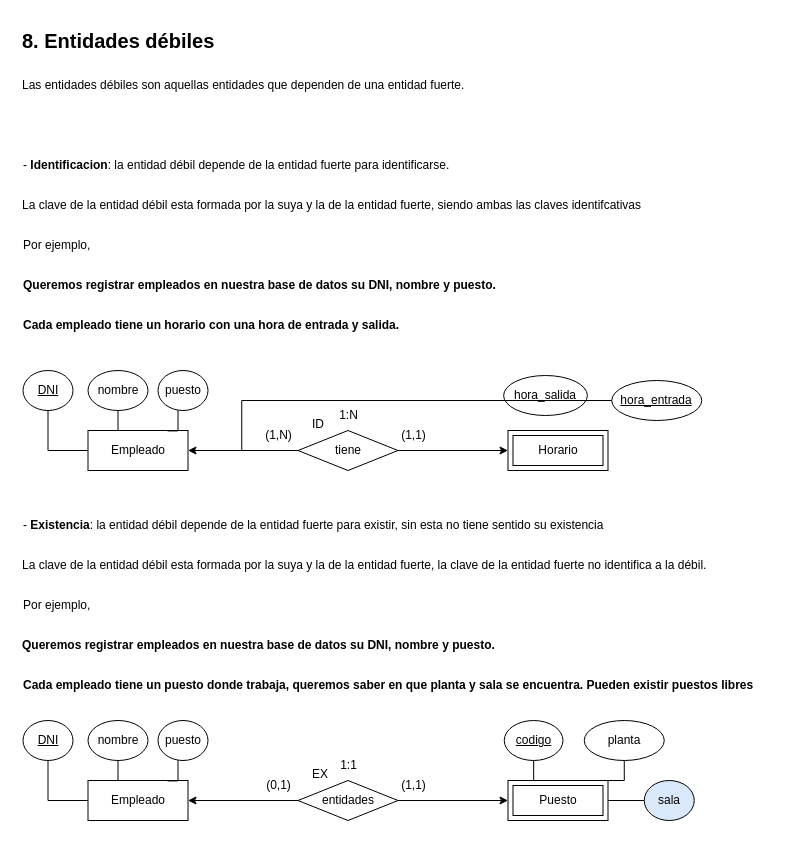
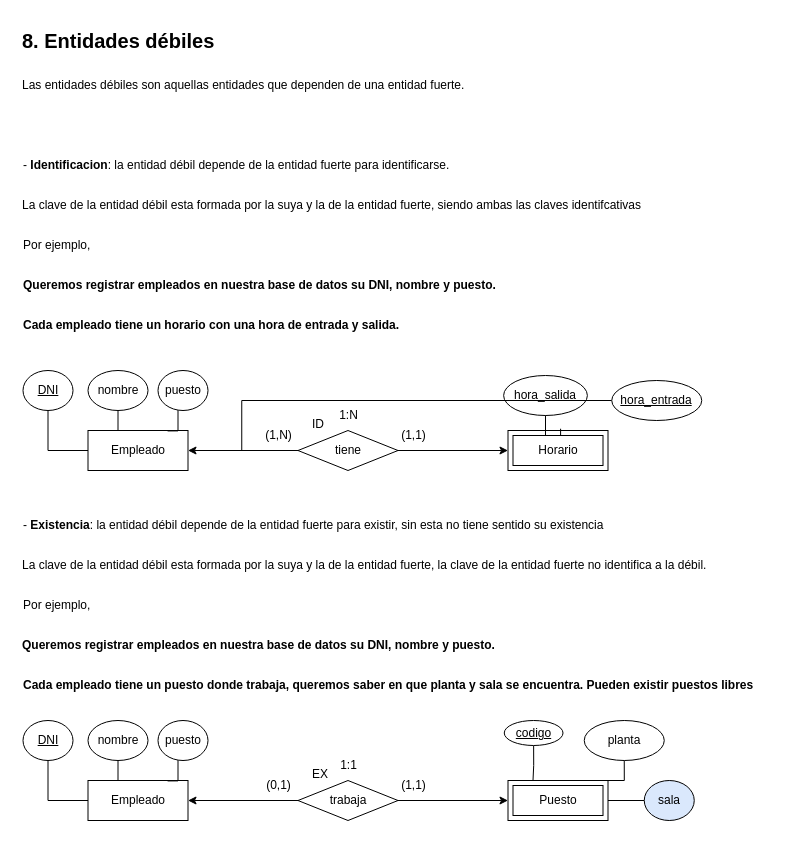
edge "hora_salida" -- "Horario": added
node "codigo": size 59x40 -> 59x25
node "entidades": label "entidades" -> "trabaja"
